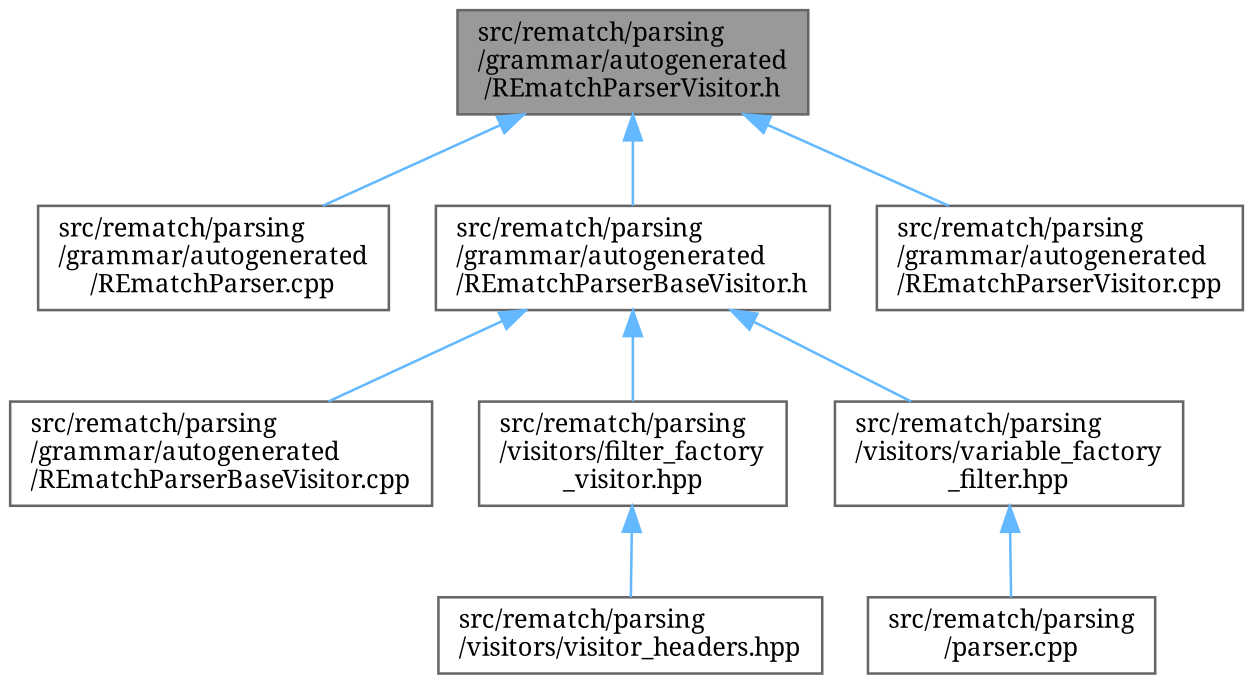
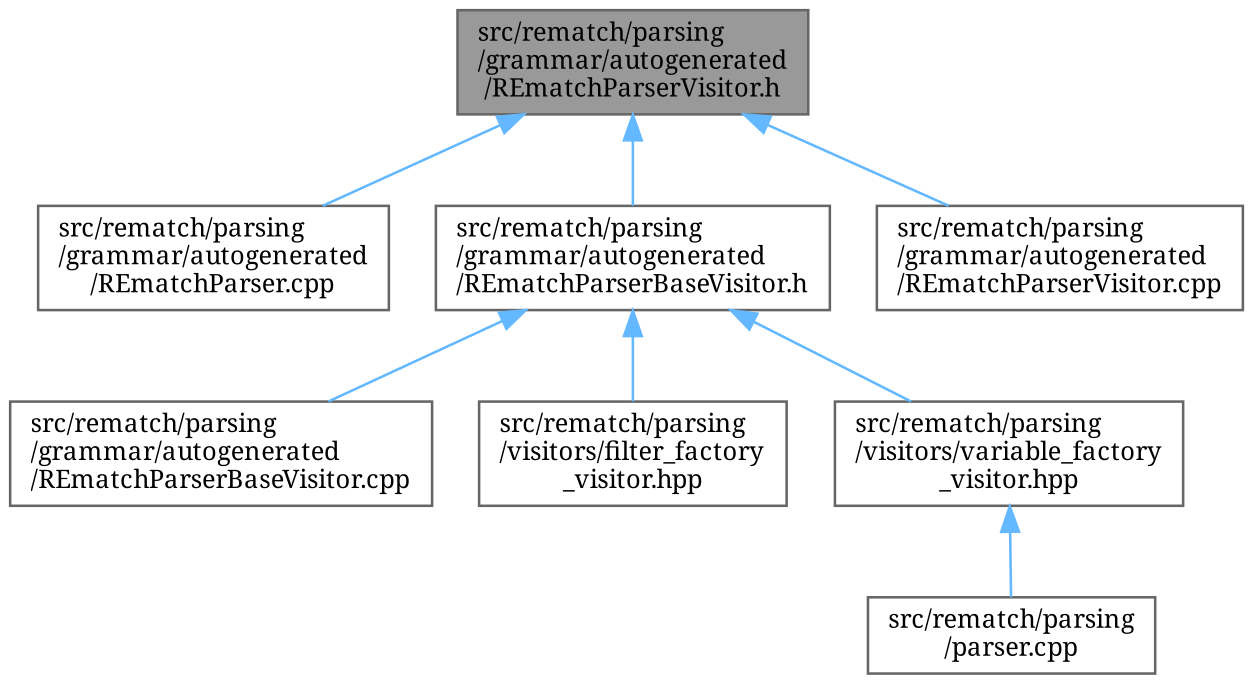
node "src/rematch/parsing /visitors/variable_factory _filter.hpp": label "src/rematch/parsing /visitors/variable_factory _filter.hpp" -> "src/rematch/parsing /visitors/variable_factory _visitor.hpp"
node "src/rematch/parsing /visitors/visitor_headers.hpp": removed
